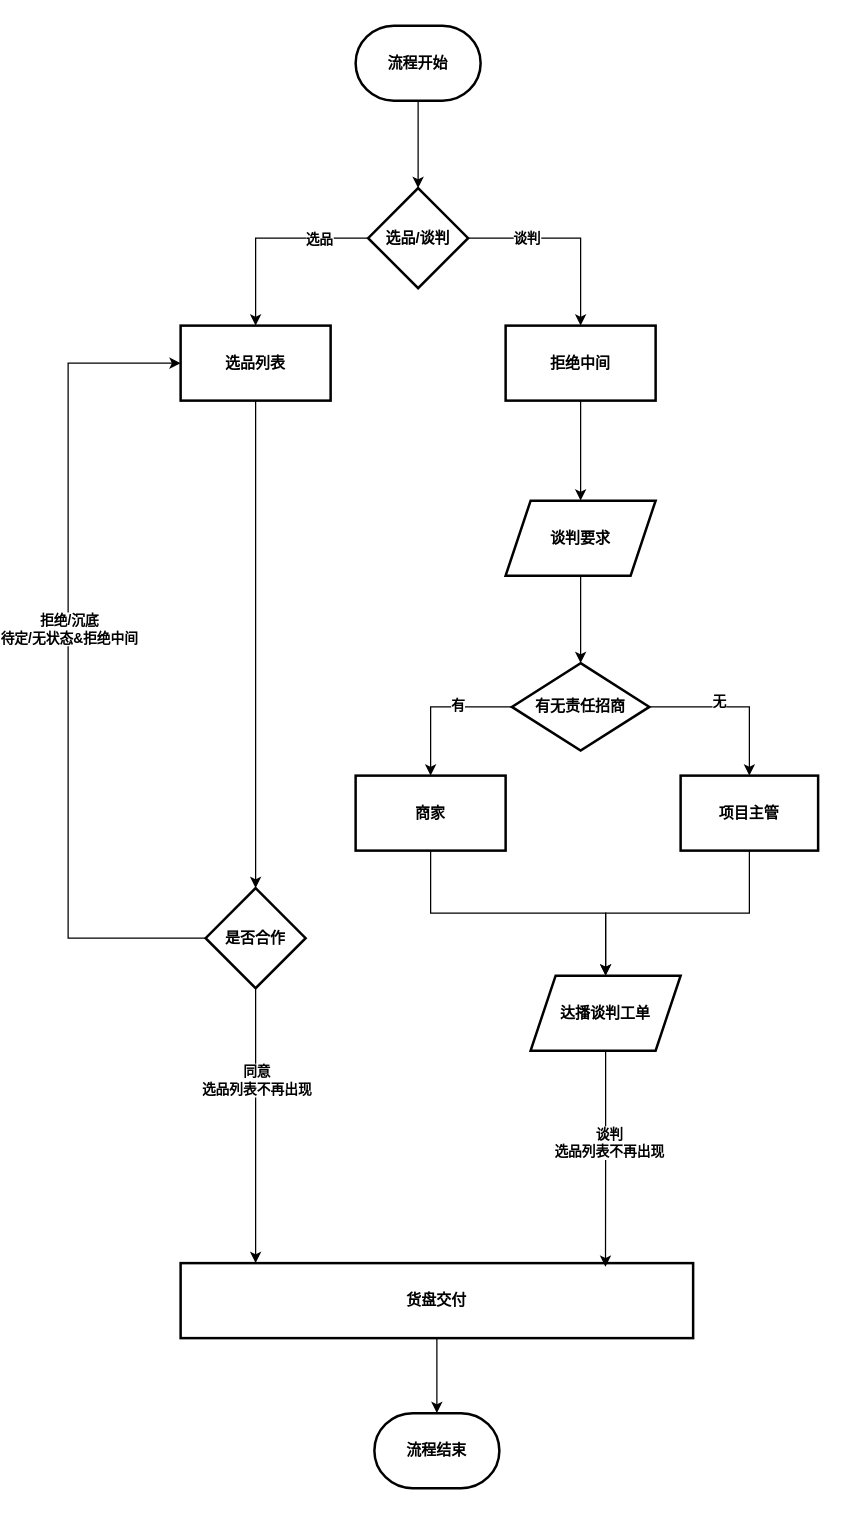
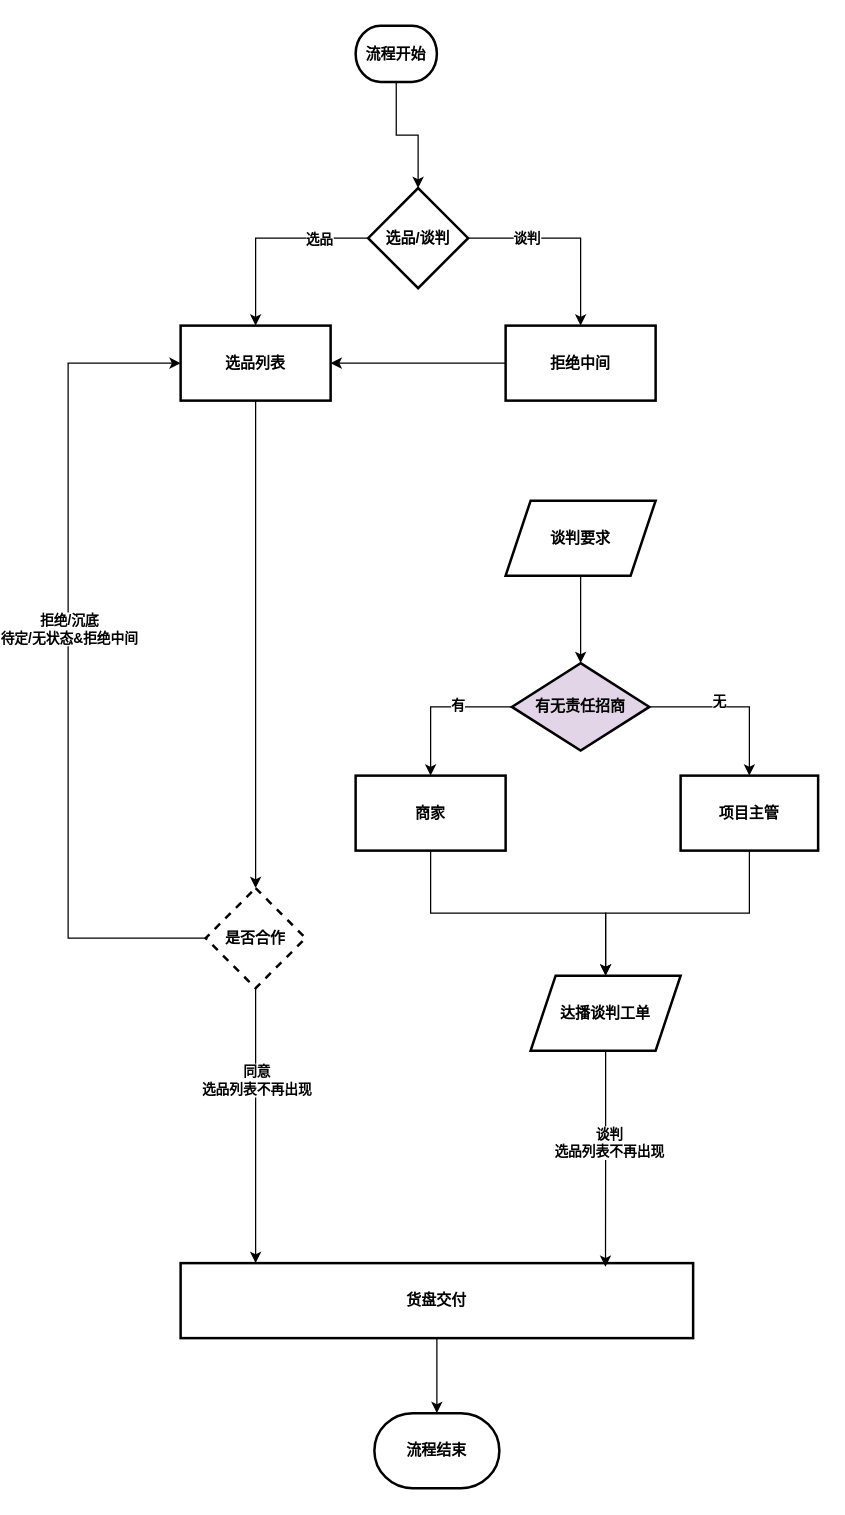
node "流程开始": size 125x75 -> 81x56
edge "拒绝中间" -> "谈判要求": now "拒绝中间" -> "选品列表"
node "有无责任招商": fillcolor #ffffff -> #e1d5e7
node "是否合作": style solid -> dashed
